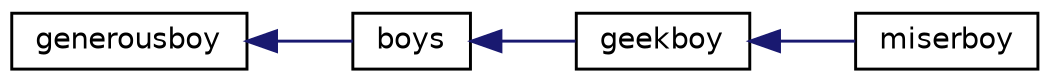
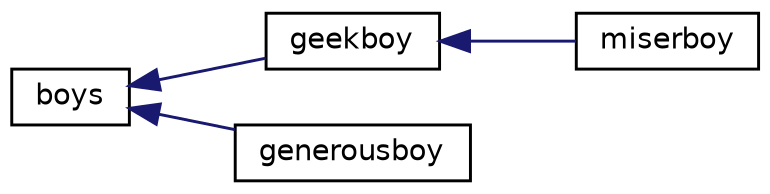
edge "boys" -> "generousboy": reversed
